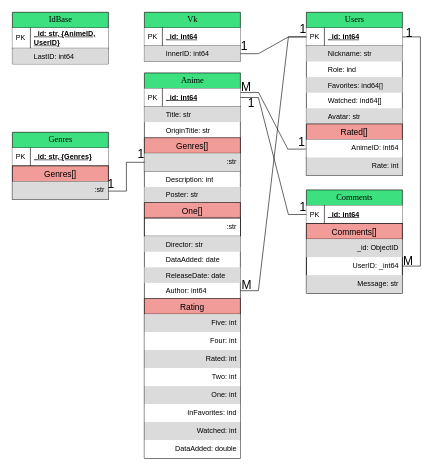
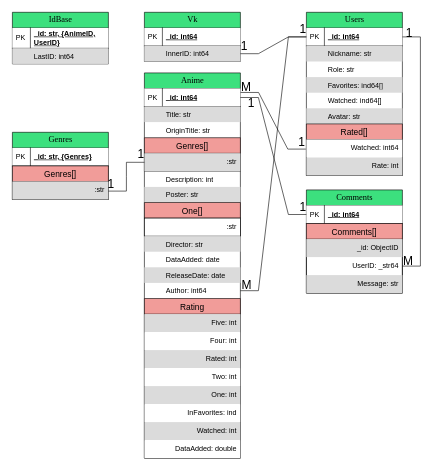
node "Role: ind": label "Role: ind" -> "Role: str"
node "AnimeID: int64": label "AnimeID: int64" -> "Watched: int64"
node "UserID: _int64": label "UserID: _int64" -> "UserID: _str64"
